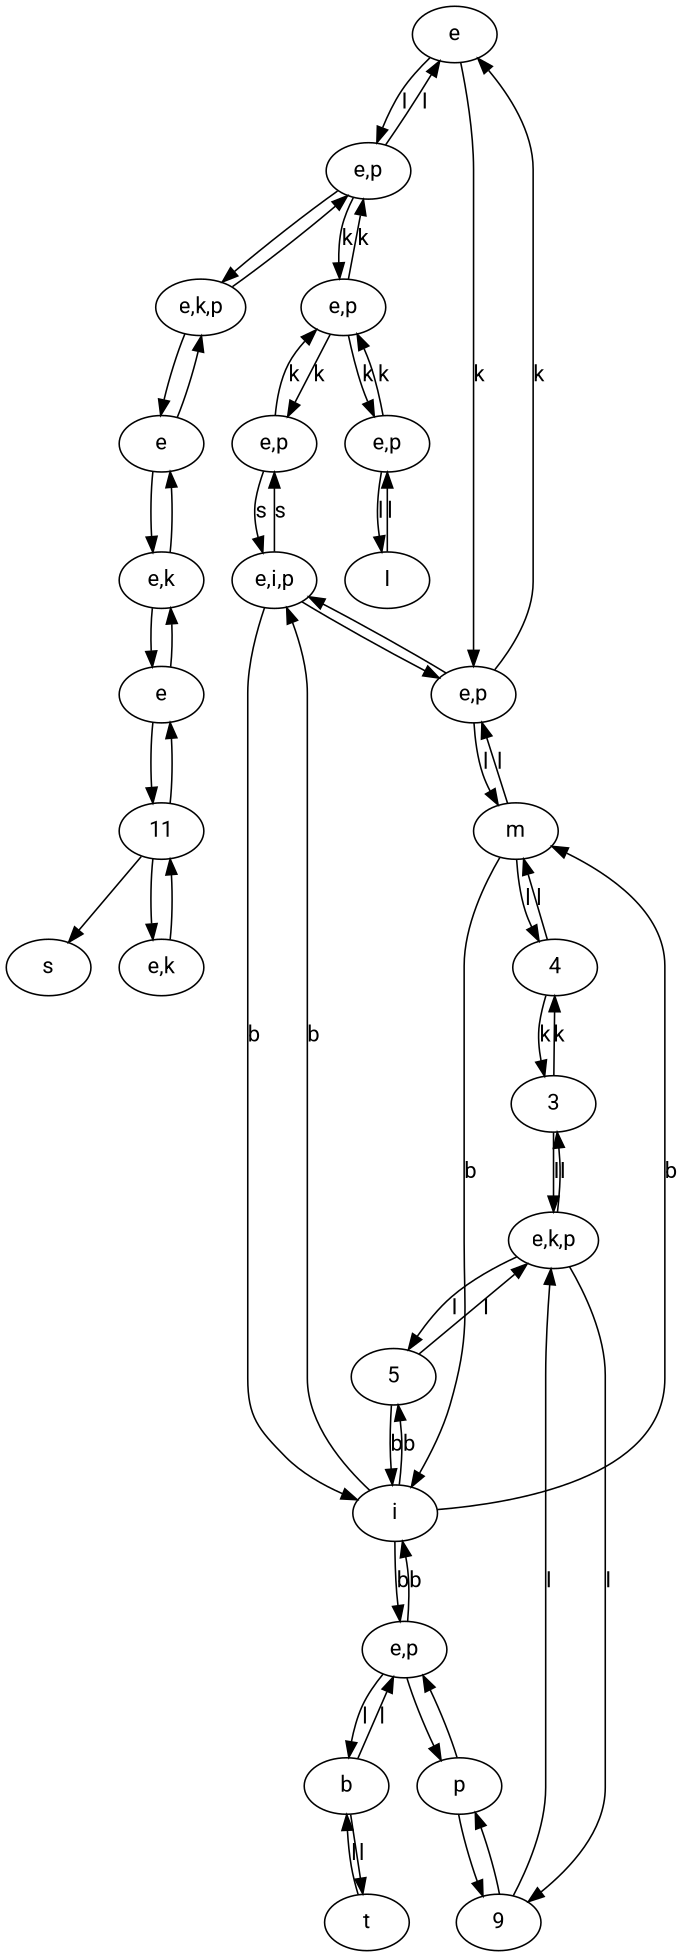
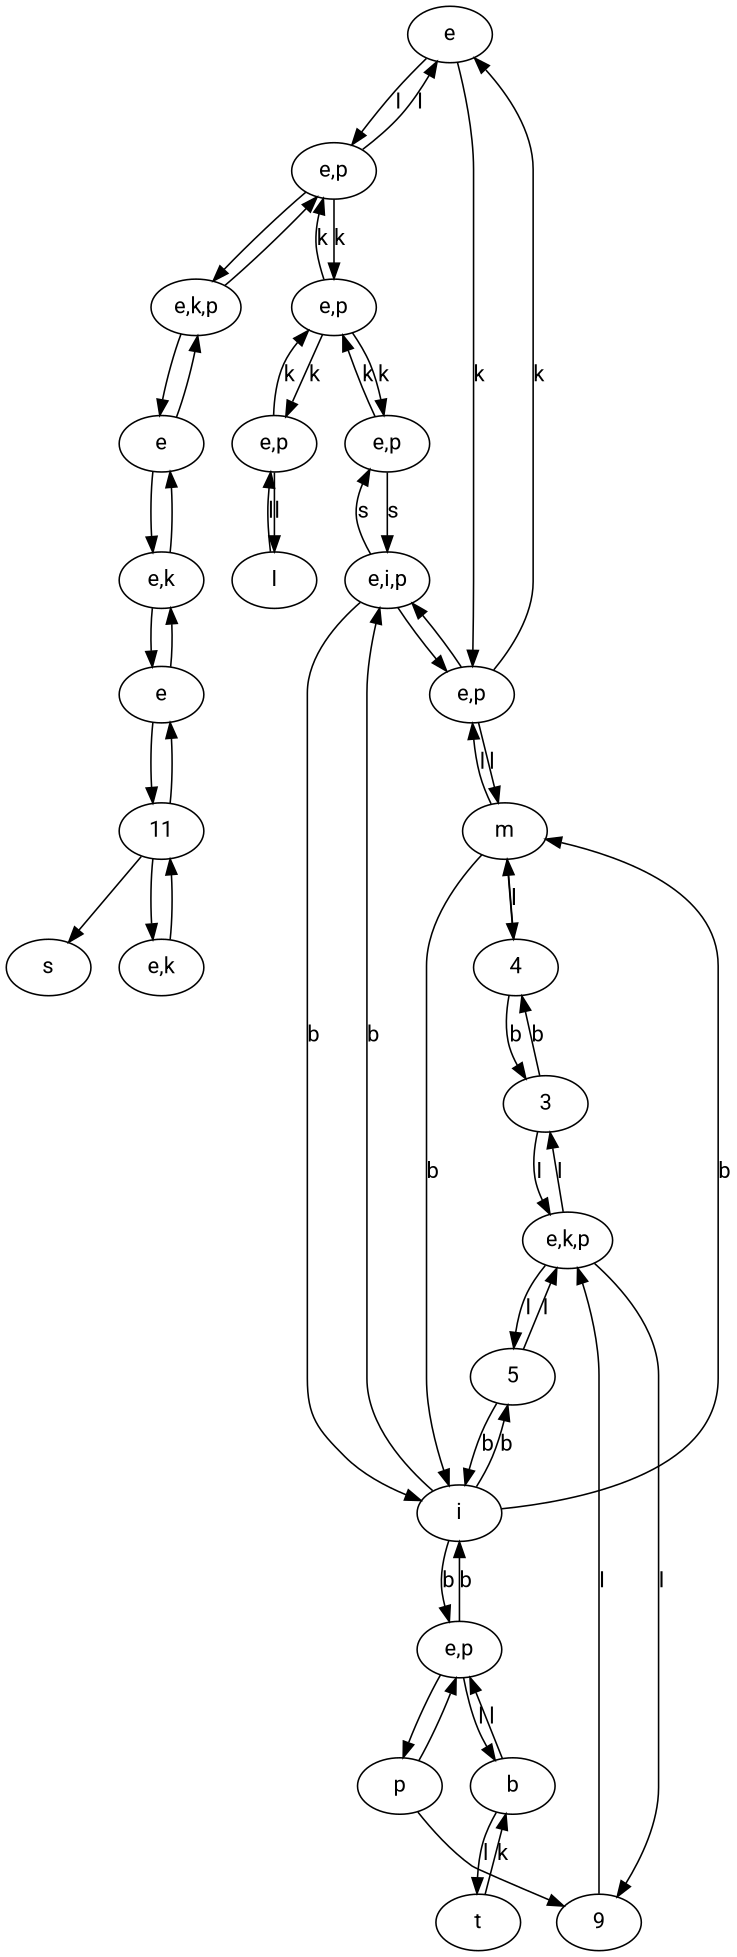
edge "4" -> "3": label "k" -> "b"
edge "3" -> "4": label "k" -> "b"
edge "t" -> "b": label "l" -> "k"
edge "9" -> "p": removed
